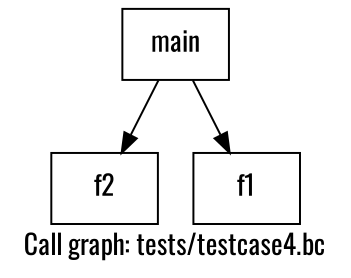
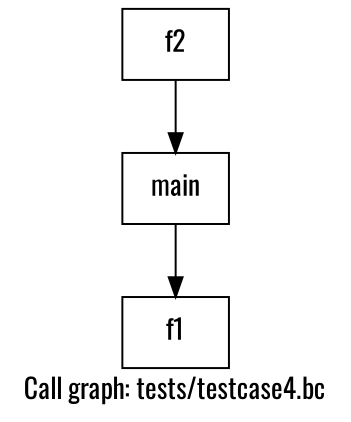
edge "main" -> "f2": reversed
